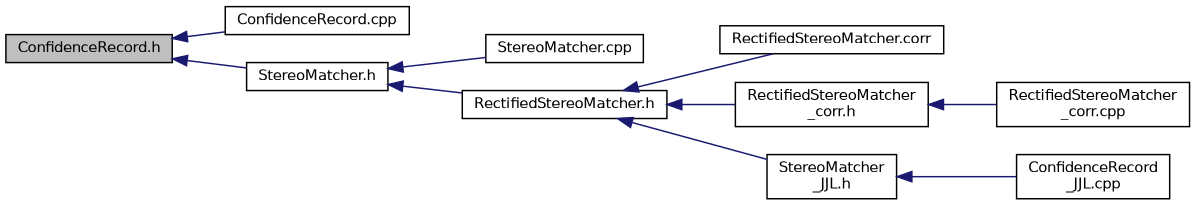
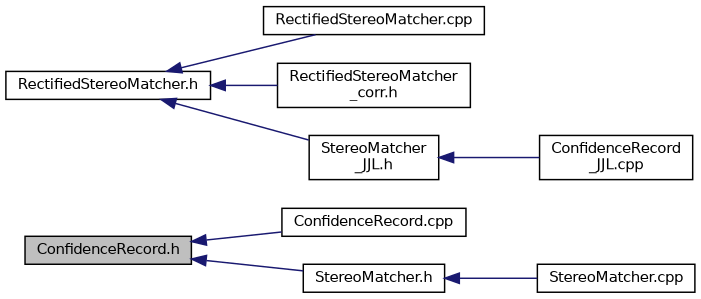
node "RectifiedStereoMatcher.corr": label "RectifiedStereoMatcher.corr" -> "RectifiedStereoMatcher.cpp"
edge "RectifiedStereoMatcher.h" -> "StereoMatcher.h": removed
node "RectifiedStereoMatcher _corr.cpp": removed
